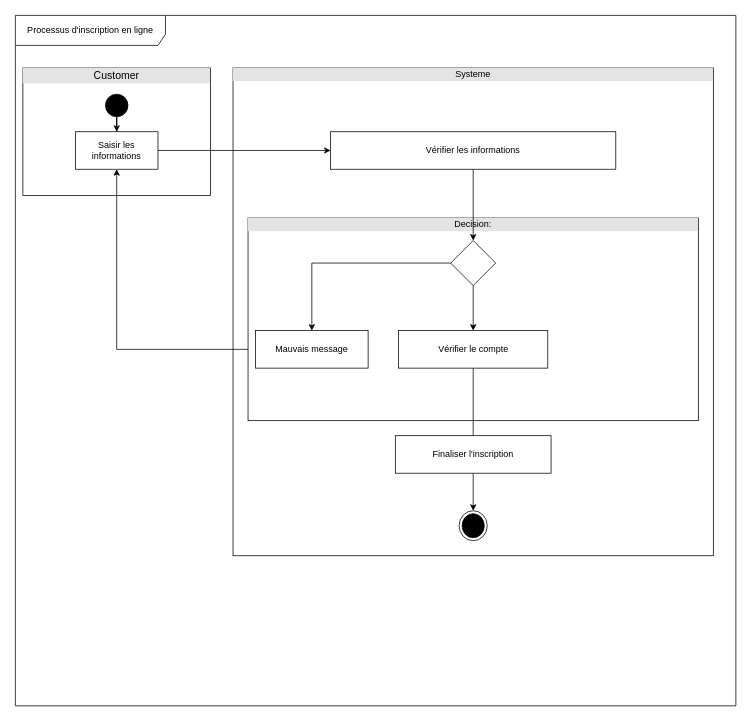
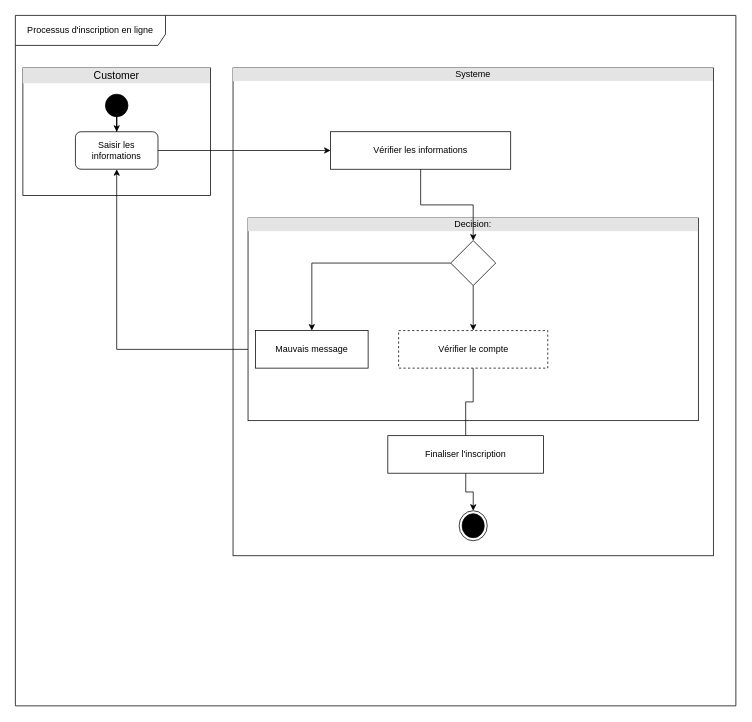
node "Saisir les informations": shape rectangle -> rounded rectangle
node "Vérifier les informations": size 285x38 -> 180x38
node "Vérifier le compte": style solid -> dashed
node "Finaliser l'inscription": moved (473, 454) -> (465, 454)
